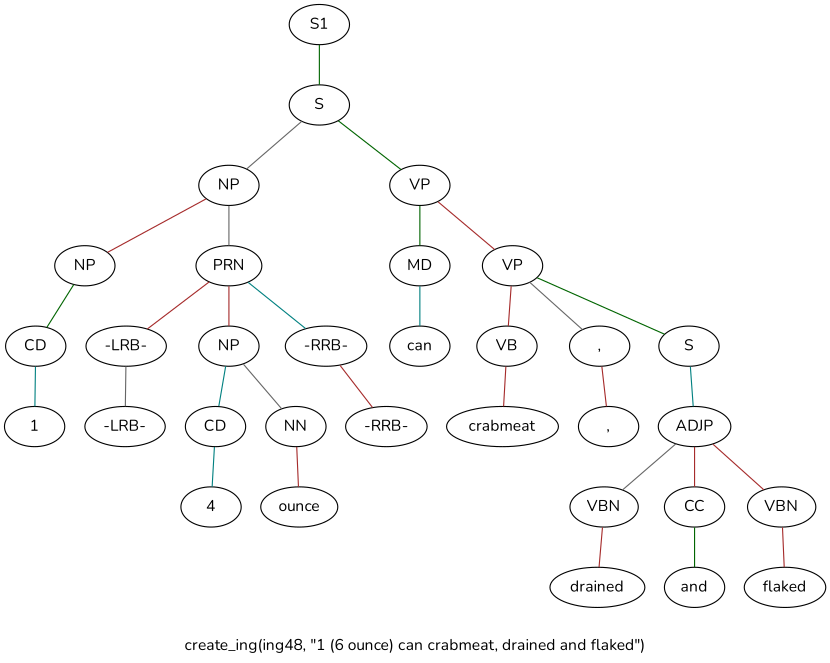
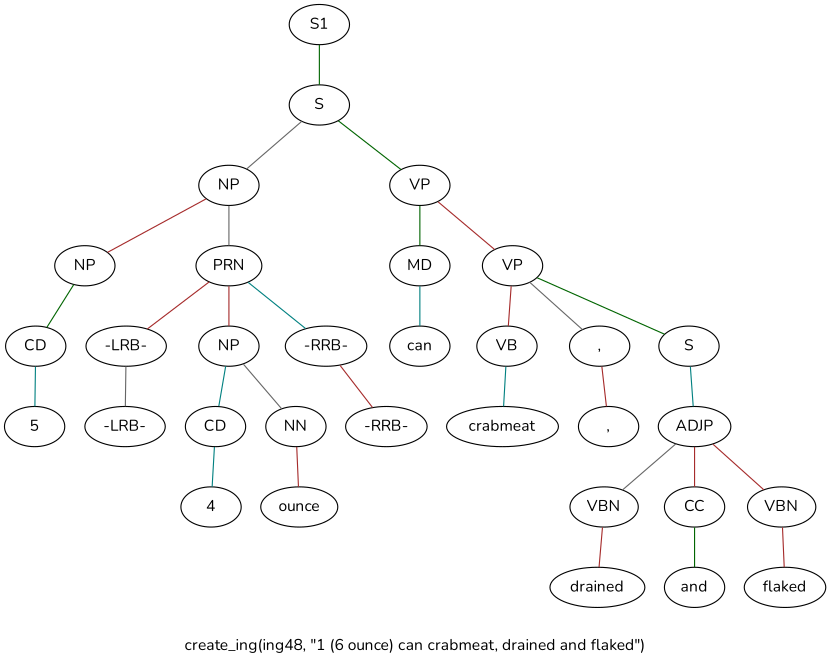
edge "VB" -- "crabmeat": color brown -> teal
node "1": label "1" -> "5"
